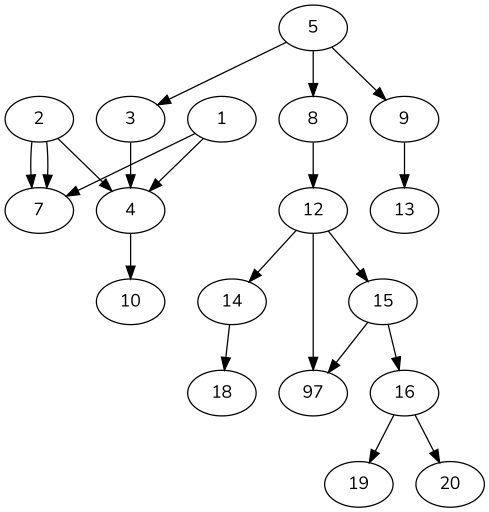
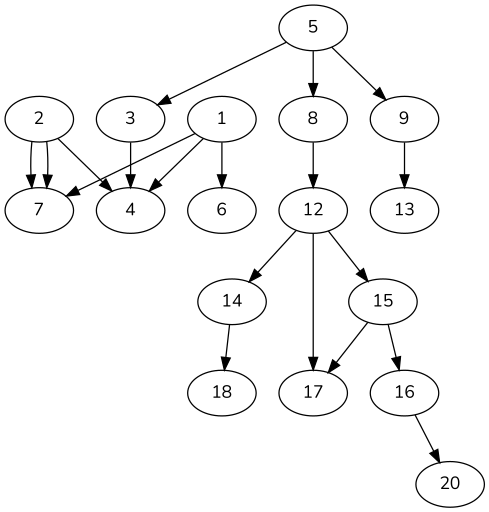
node "6": added
node "10": removed
node "97": label "97" -> "17"
node "19": removed
